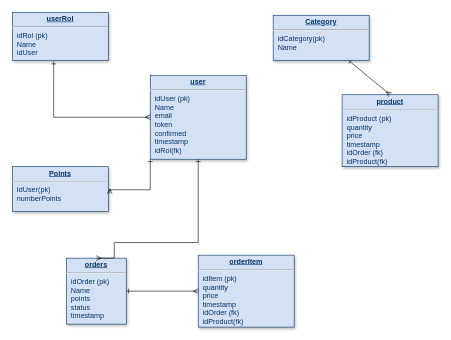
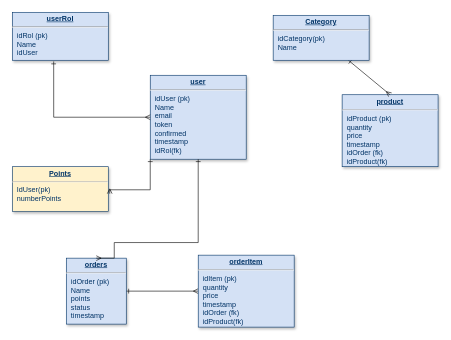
node "Points IdUser(pk) numberPoints": fillcolor #d4e1f5 -> #fff2cc
